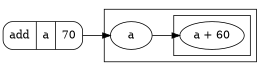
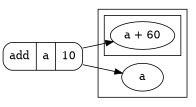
node "add": text "70" -> "10"
edge "a" -> "a + 60": now "add" -> "a + 60"
